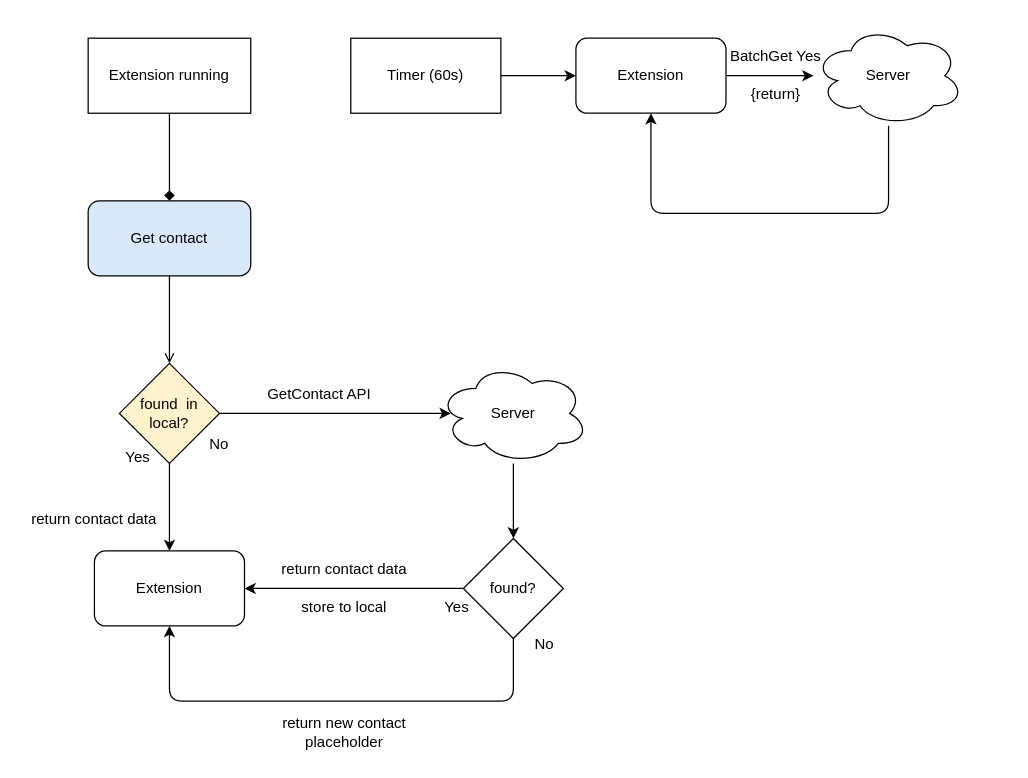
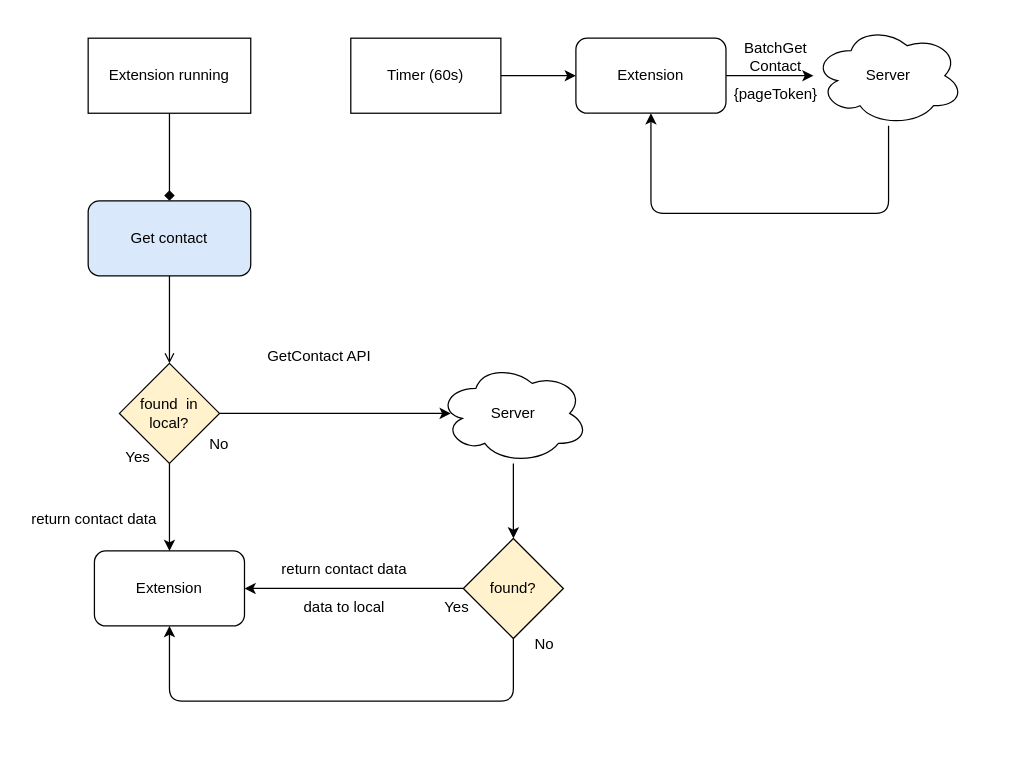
node "BatchGet Yes": label "BatchGet Yes" -> "BatchGet Contact"
node "{return}": label "{return}" -> "{pageToken}"
node "GetContact API": moved (319, 394) -> (319, 357)
node "found?": fillcolor #ffffff -> #fff2cc
node "store to local": label "store to local" -> "data to local"
node "return new contact placeholder": removed
